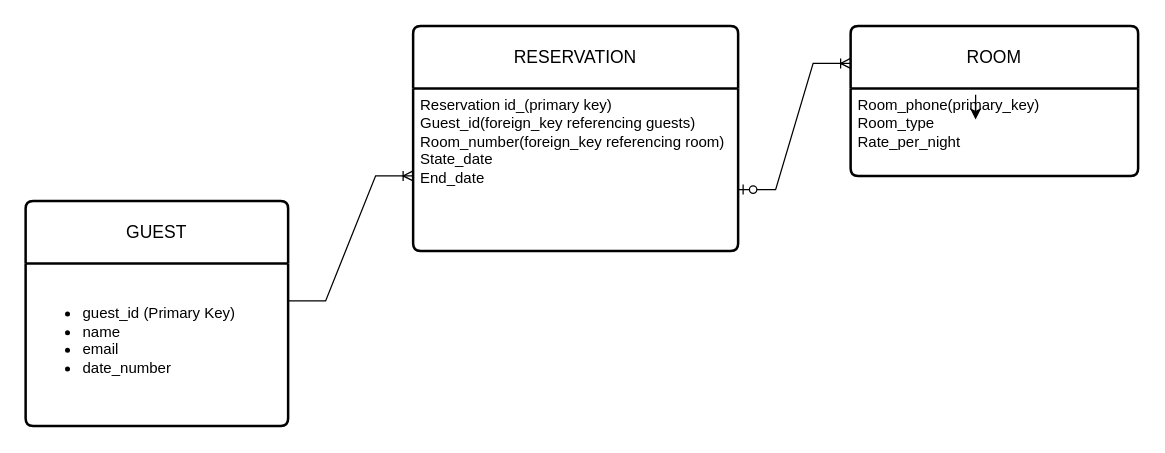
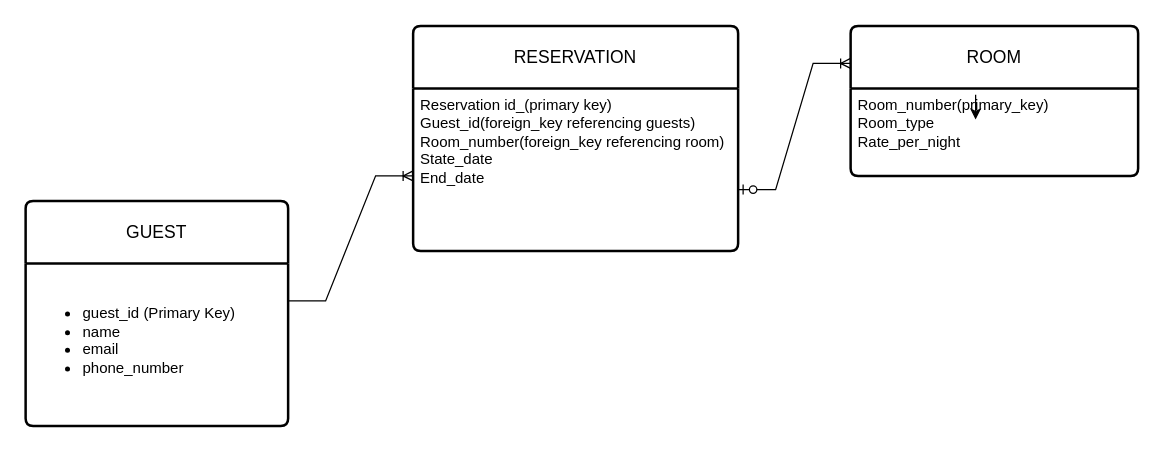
node "Room_phone(primary_key) Room_type Rate_per_night": label "Room_phone(primary_key) Room_type Rate_per_night" -> "Room_number(primary_key) Room_type Rate_per_night"
node "guest_id (Primary Key) name email date_number": label "guest_id (Primary Key) name email date_number" -> "guest_id (Primary Key) name email phone_number"
